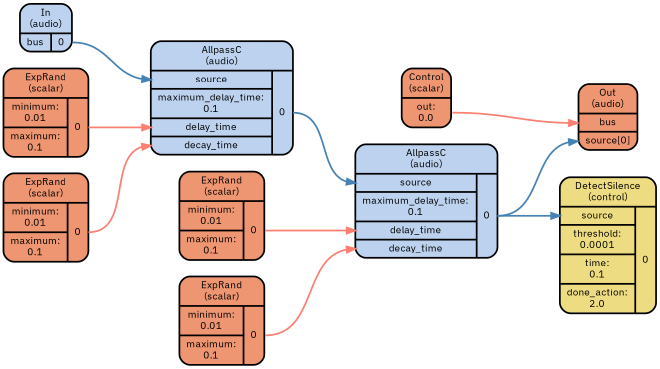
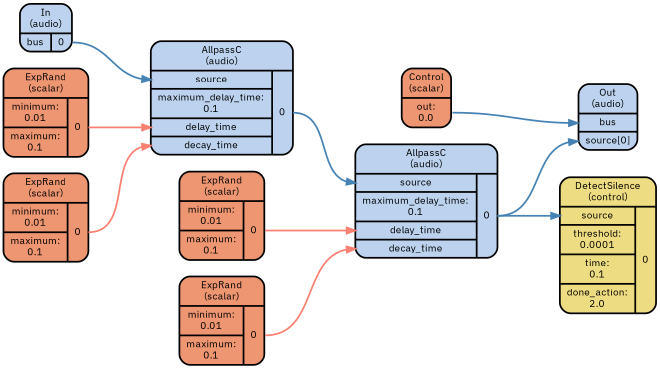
edge "Control" -> "Out": color salmon -> steelblue
node "Out": fillcolor lightsalmon2 -> lightsteelblue2
